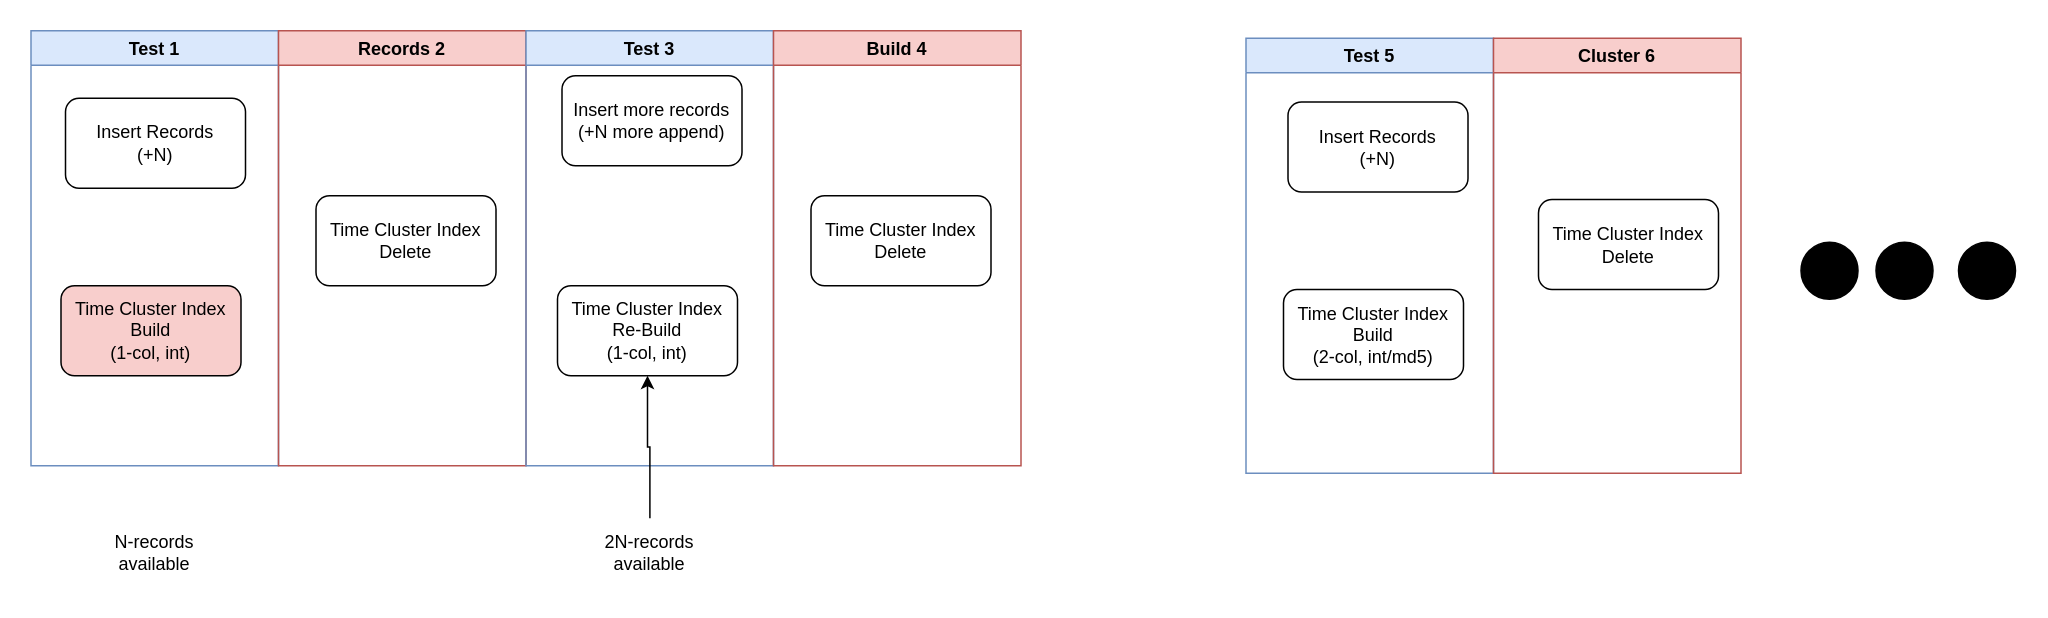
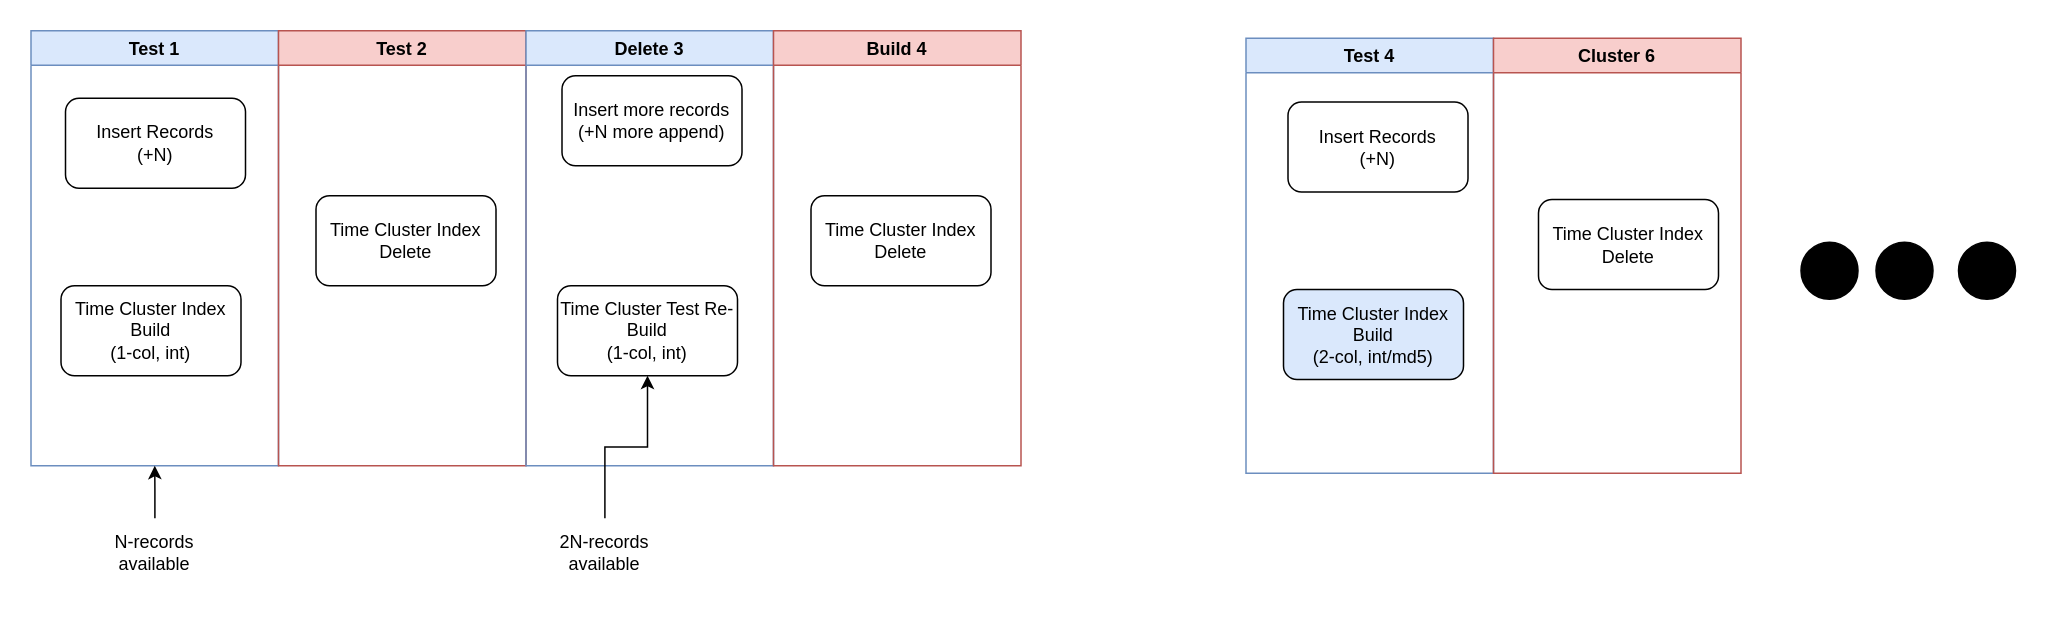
node "Records 2": label "Records 2" -> "Test 2"
node "Test 3": label "Test 3" -> "Delete 3"
node "Test 5": label "Test 5" -> "Test 4"
node "Time Cluster Index Build (1-col, int)": fillcolor #f8cecc -> #ffffff
node "Time Cluster Index Re-Build (1-col, int)": label "Time Cluster Index Re-Build (1-col, int)" -> "Time Cluster Test Re-Build (1-col, int)"
node "Time Cluster Index Build (2-col, int/md5)": fillcolor #ffffff -> #dae8fc
edge "N-records available" -> "Test 1": added
node "2N-records available": moved (650, 552) -> (605, 552)
